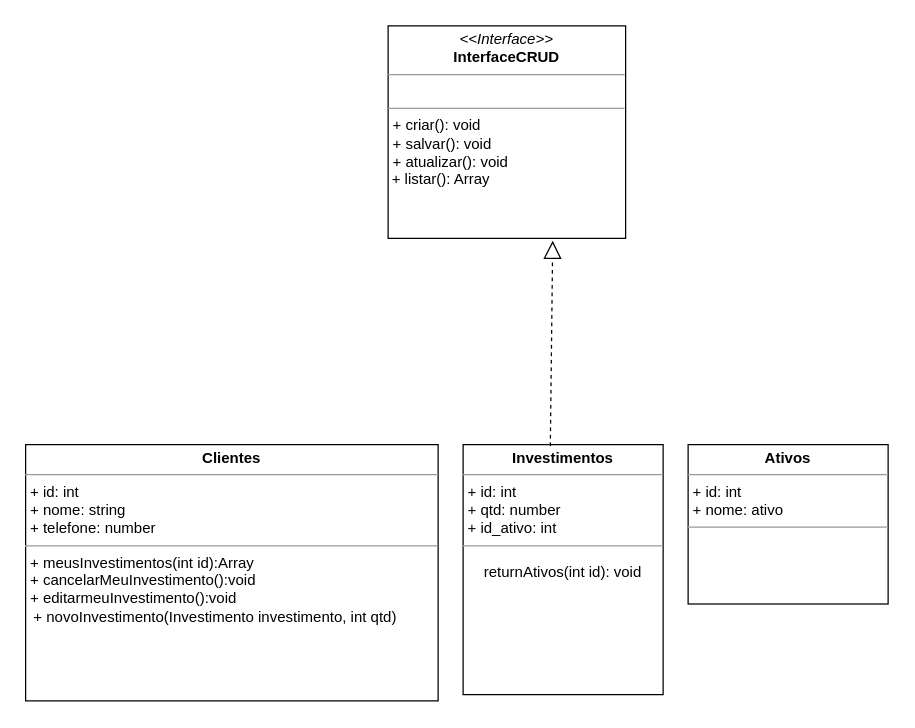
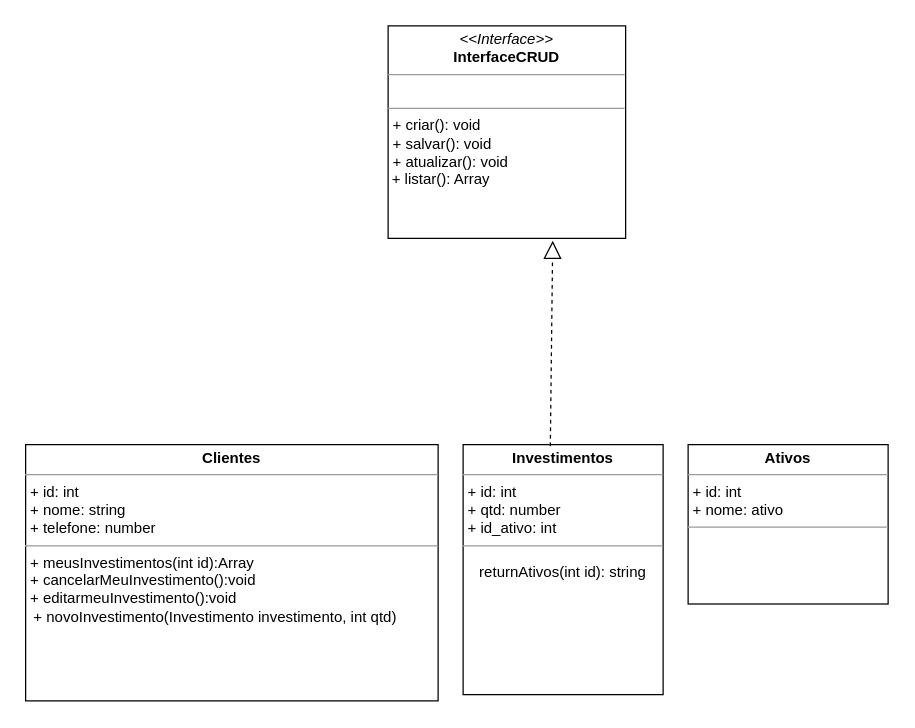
node "returnAtivos(int id): void": label "returnAtivos(int id): void" -> "returnAtivos(int id): string"
